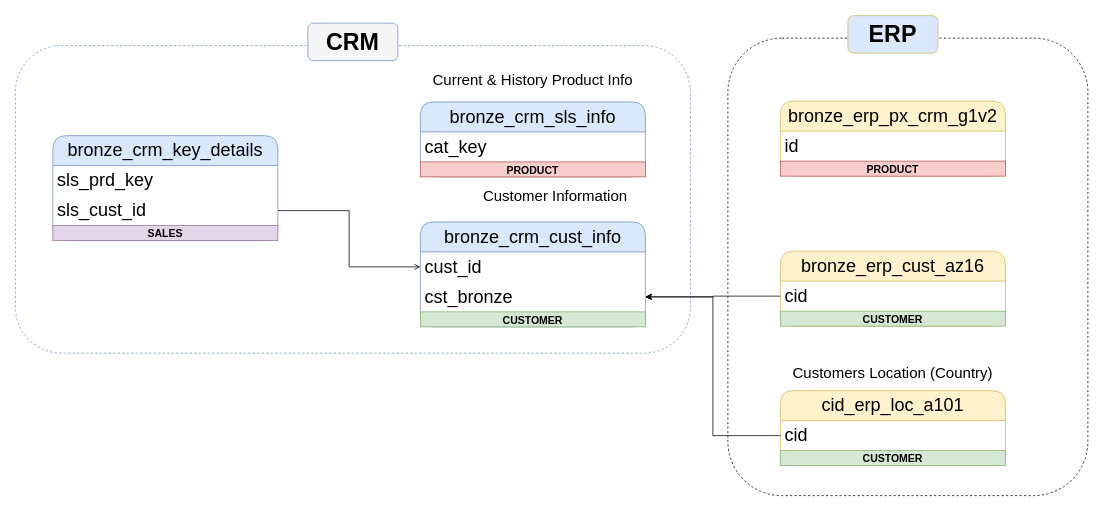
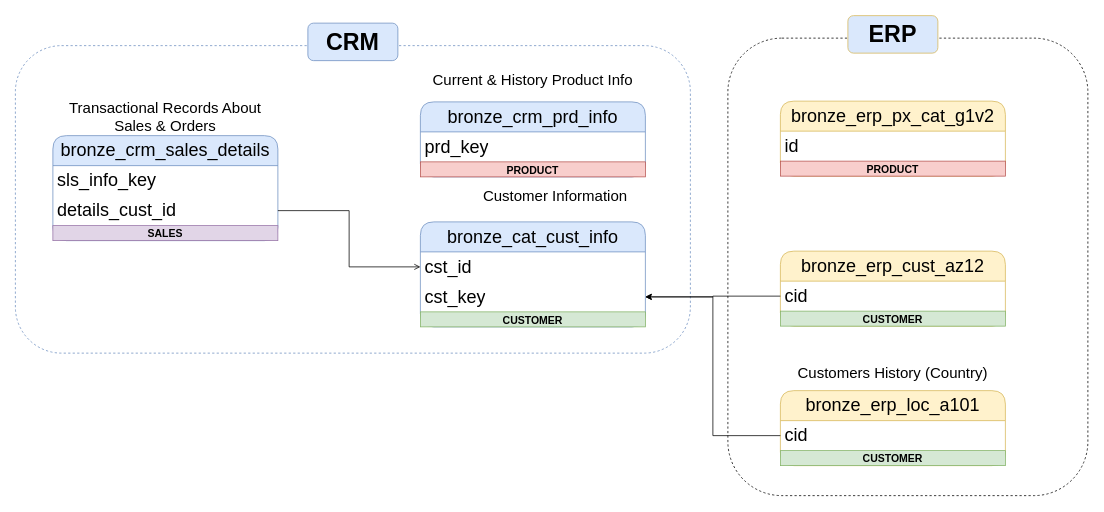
node "CRM": fillcolor #f5f5f5 -> #dae8fc
node "Transactional Records About Sales & Orders": added
node "bronze_erp_px_crm_g1v2": label "bronze_erp_px_crm_g1v2" -> "bronze_erp_px_cat_g1v2"
node "bronze_crm_sls_info": label "bronze_crm_sls_info" -> "bronze_crm_prd_info"
node "cat_key": label "cat_key" -> "prd_key"
node "bronze_crm_key_details": label "bronze_crm_key_details" -> "bronze_crm_sales_details"
node "sls_prd_key": label "sls_prd_key" -> "sls_info_key"
node "sls_cust_id": label "sls_cust_id" -> "details_cust_id"
node "bronze_crm_cust_info": label "bronze_crm_cust_info" -> "bronze_cat_cust_info"
node "bronze_erp_cust_az16": label "bronze_erp_cust_az16" -> "bronze_erp_cust_az12"
node "cust_id": label "cust_id" -> "cst_id"
node "cst_bronze": label "cst_bronze" -> "cst_key"
node "Customers Location (Country)": label "Customers Location (Country)" -> "Customers History (Country)"
node "cid_erp_loc_a101": label "cid_erp_loc_a101" -> "bronze_erp_loc_a101"
